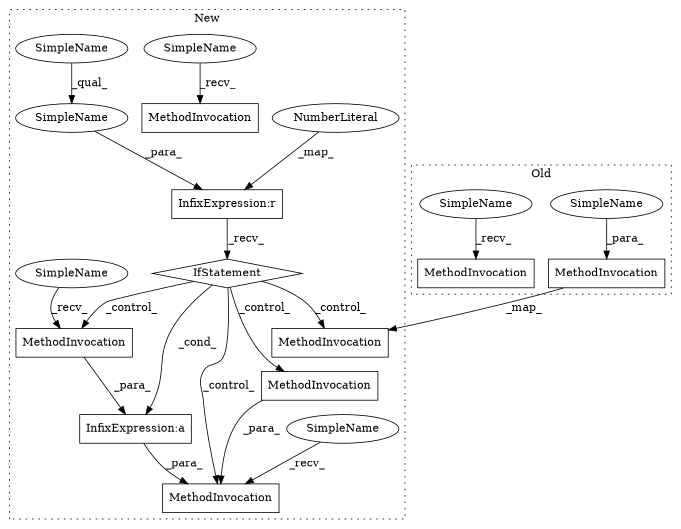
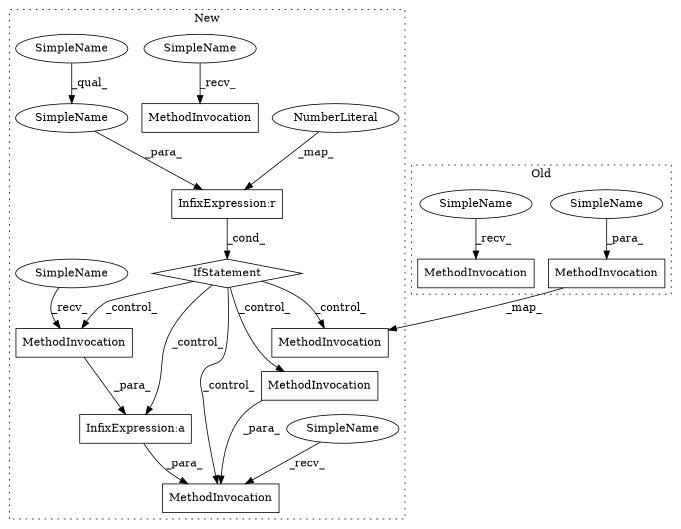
edge "InfixExpression:r" -> "IfStatement": label "_recv_" -> "_cond_"
edge "IfStatement" -> "InfixExpression:a": label "_cond_" -> "_control_"
